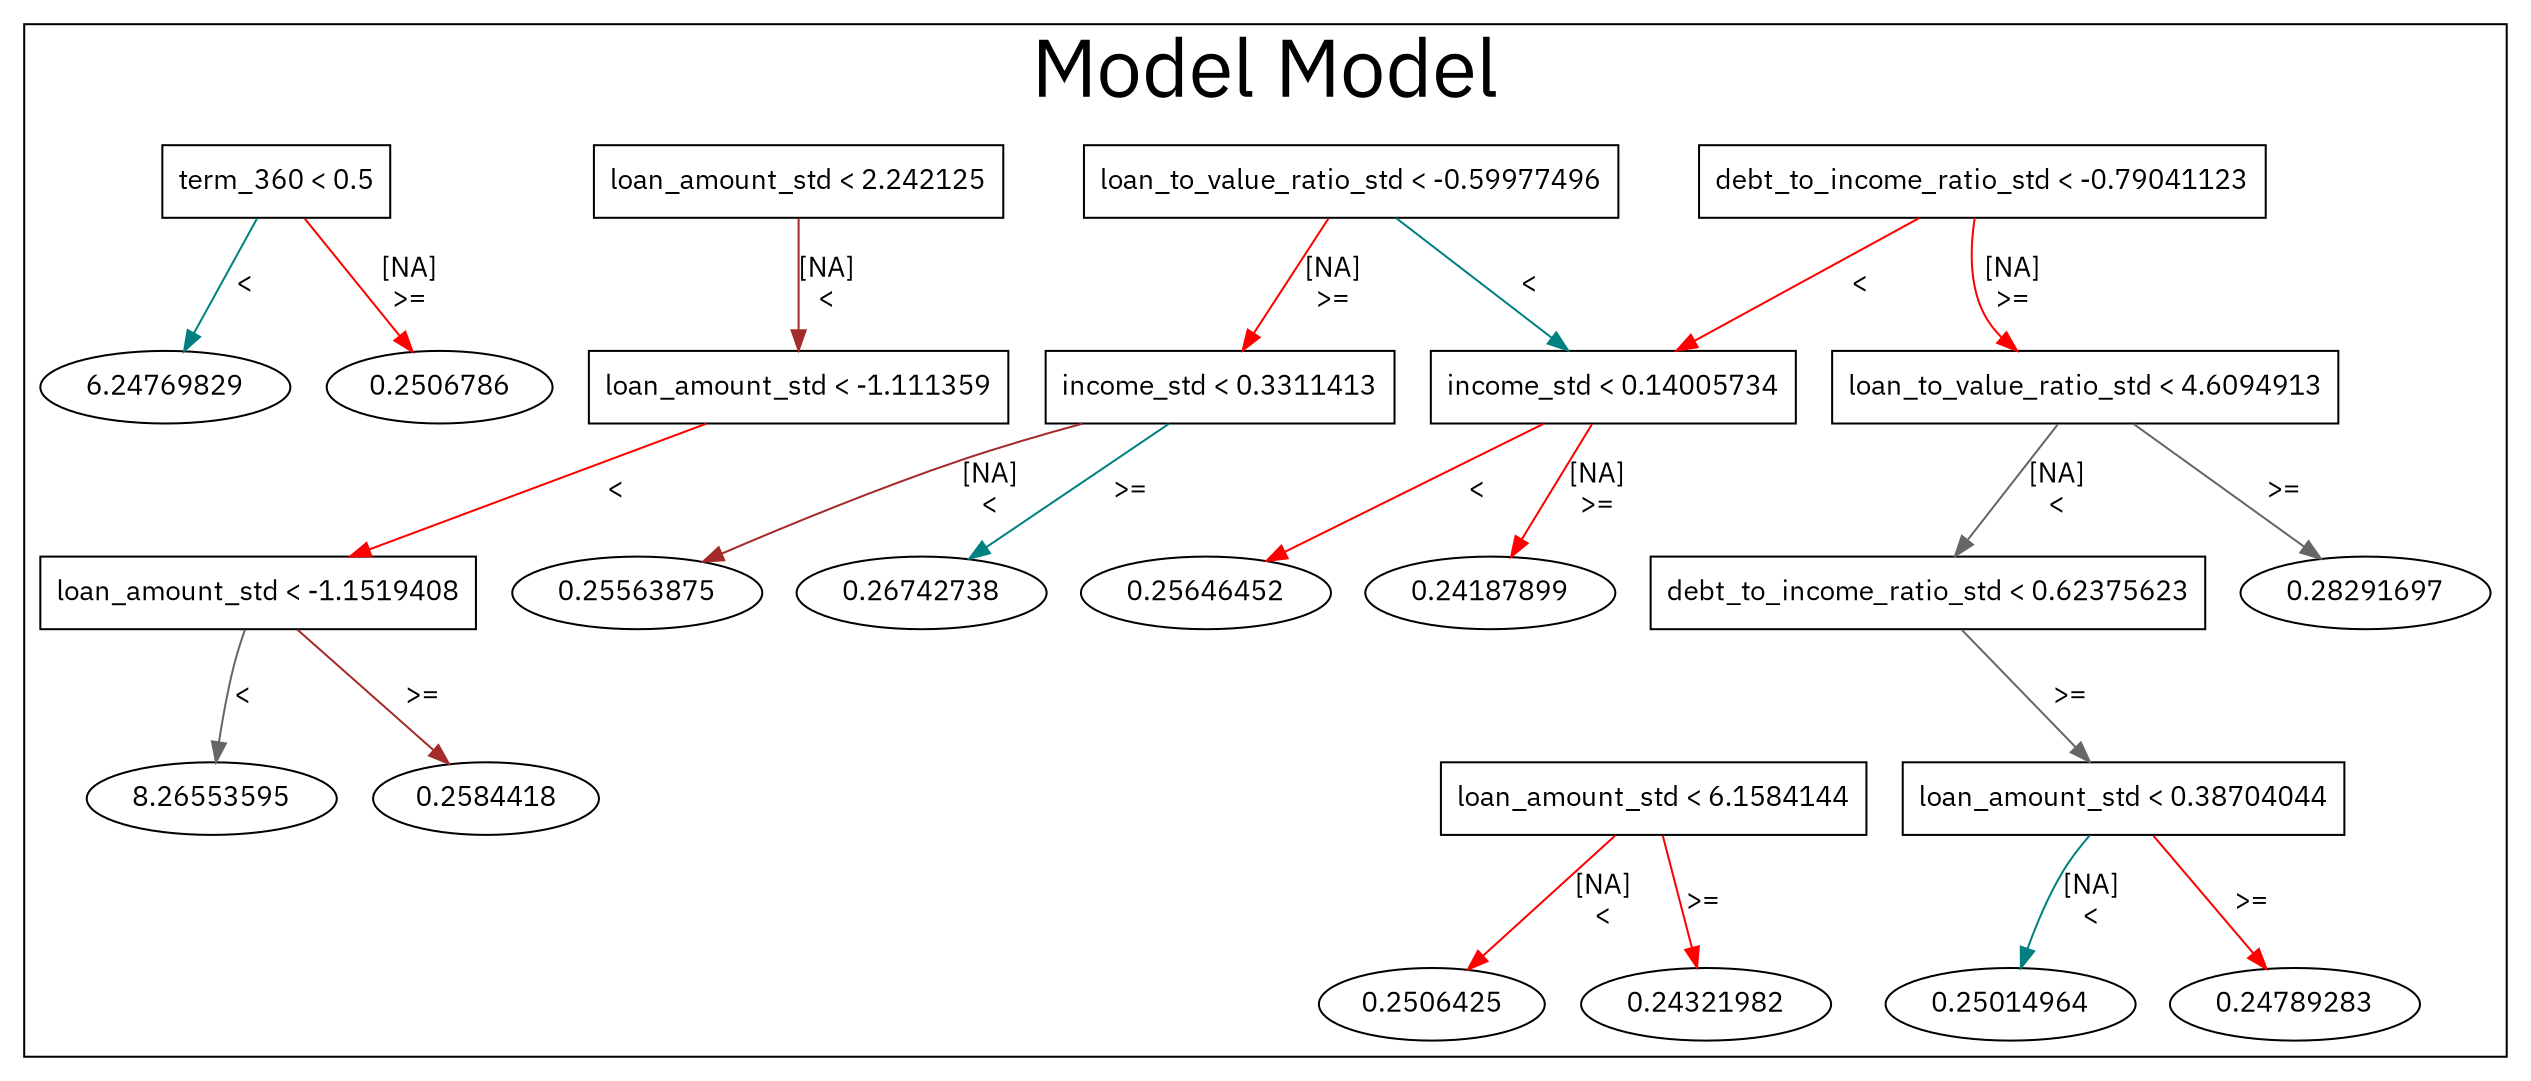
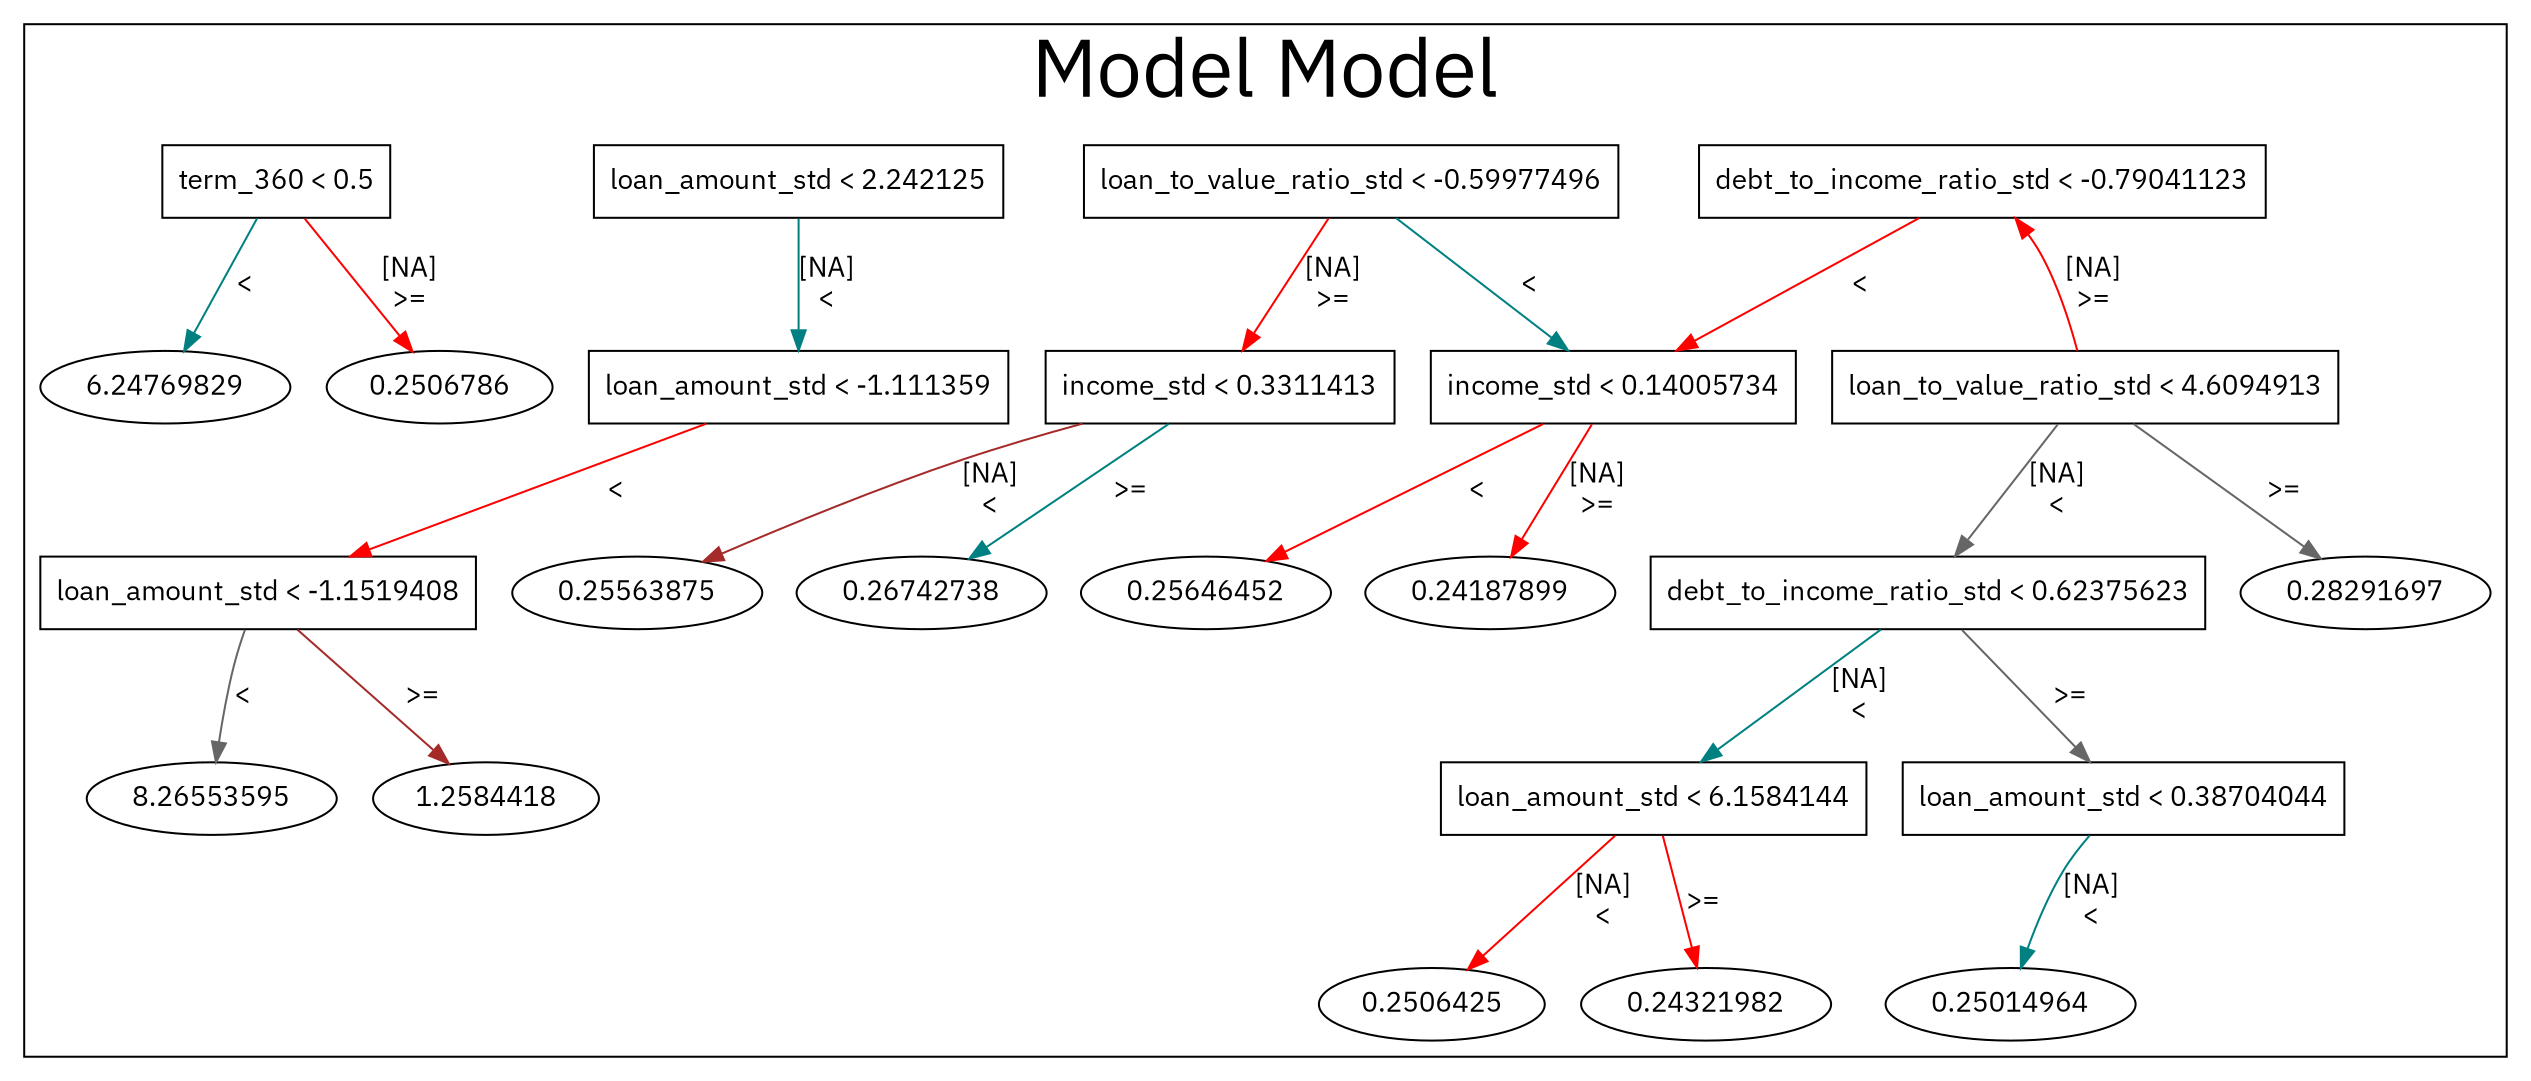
edge "loan_amount_std < 2.242125" -> "loan_amount_std < -1.111359": color brown -> teal
edge "debt_to_income_ratio_std < -0.79041123" -> "loan_to_value_ratio_std < 4.6094913": reversed
edge "debt_to_income_ratio_std < 0.62375623" -> "loan_amount_std < 6.1584144": added, label "[NA] <"
node "0.2584418": label "0.2584418" -> "1.2584418"
node "0.24789283": removed
